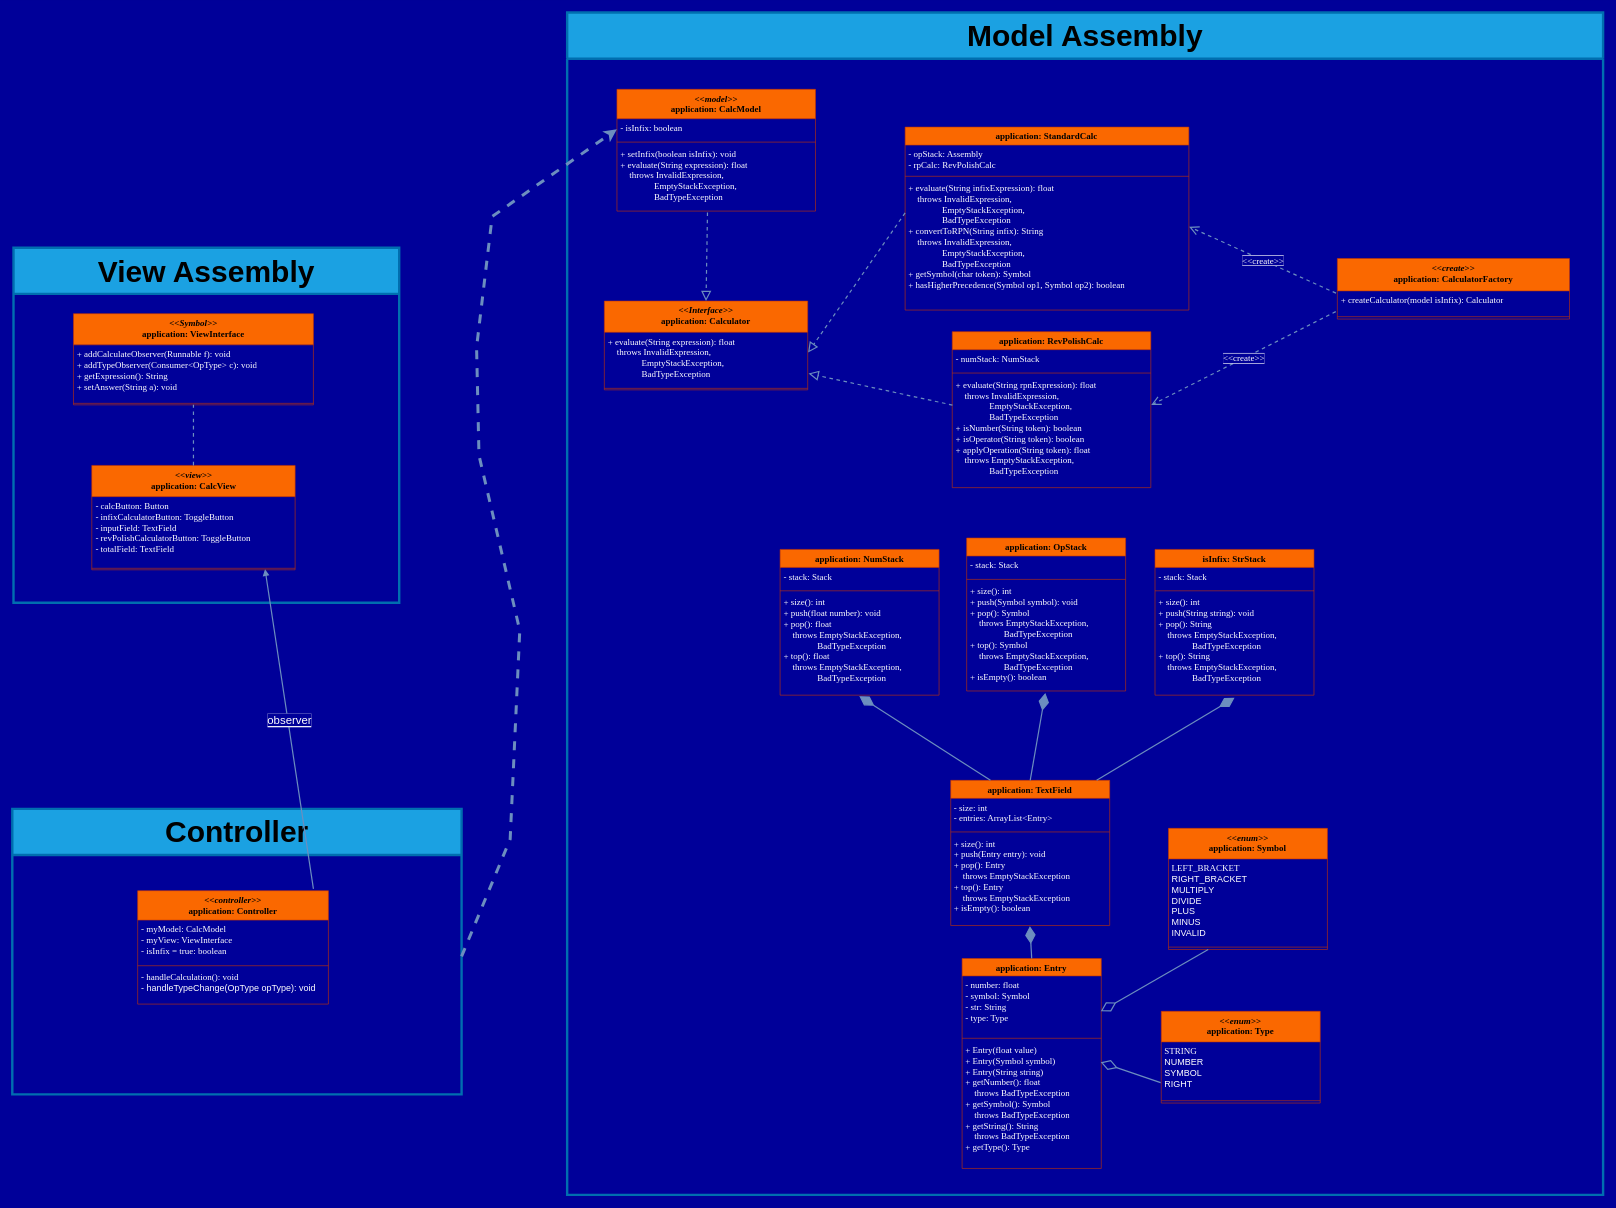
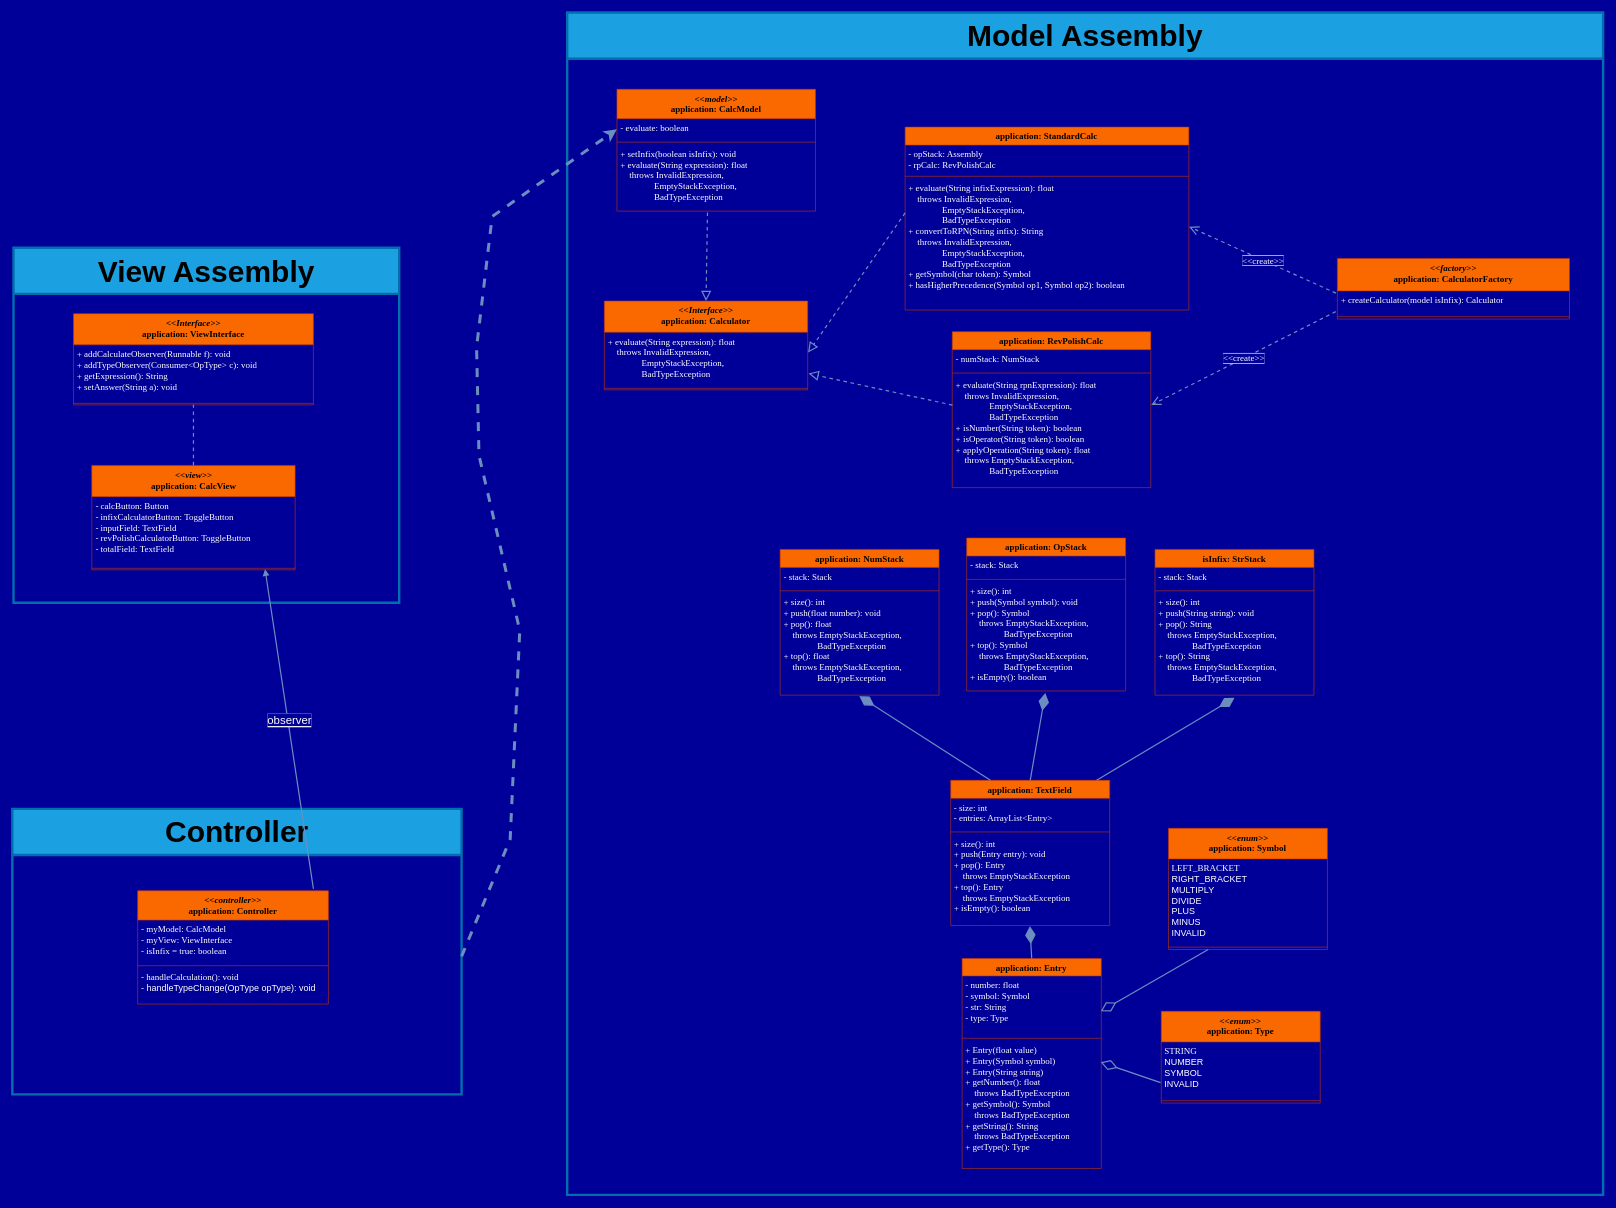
node "- isInfix: boolean": label "- isInfix: boolean" -> "- evaluate: boolean"
node "<<create>> application: CalculatorFactory": label "<<create>> application: CalculatorFactory" -> "<<factory>> application: CalculatorFactory"
node "<<Symbol>> application: ViewInterface": label "<<Symbol>> application: ViewInterface" -> "<<Interface>> application: ViewInterface"
node "STRING NUMBER SYMBOL RIGHT": label "STRING NUMBER SYMBOL RIGHT" -> "STRING NUMBER SYMBOL INVALID"
